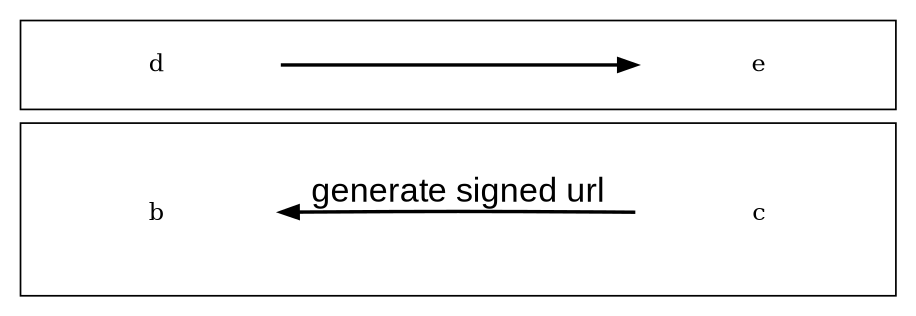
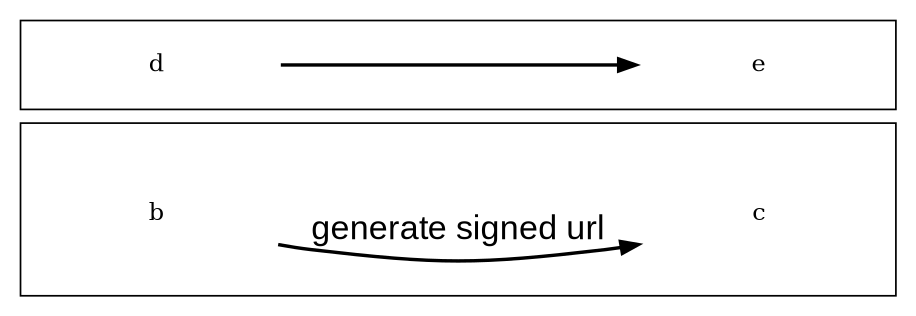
edge "c" -> "b": reversed
